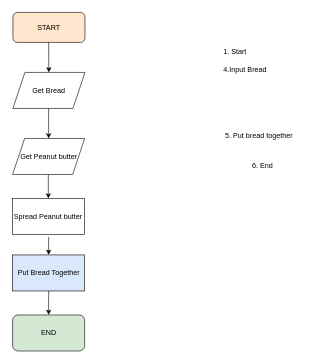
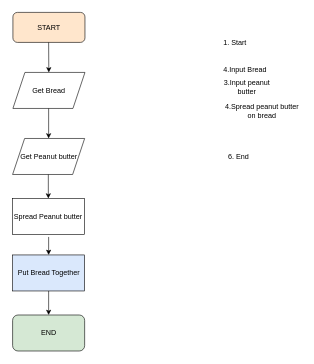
node "1. Start": moved (235, 51) -> (235, 42)
node "3.Input peanut butter": added
node "4.Spread peanut butter on bread": added
node "5. Put bread together": removed
node "6. End": moved (262, 165) -> (238, 156)
